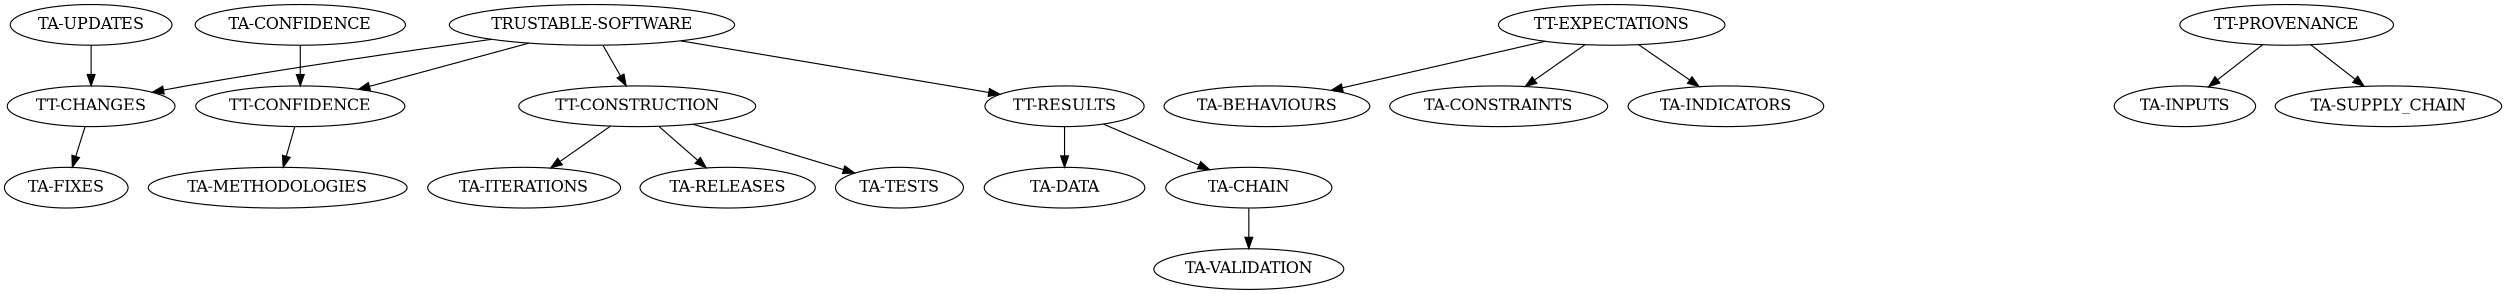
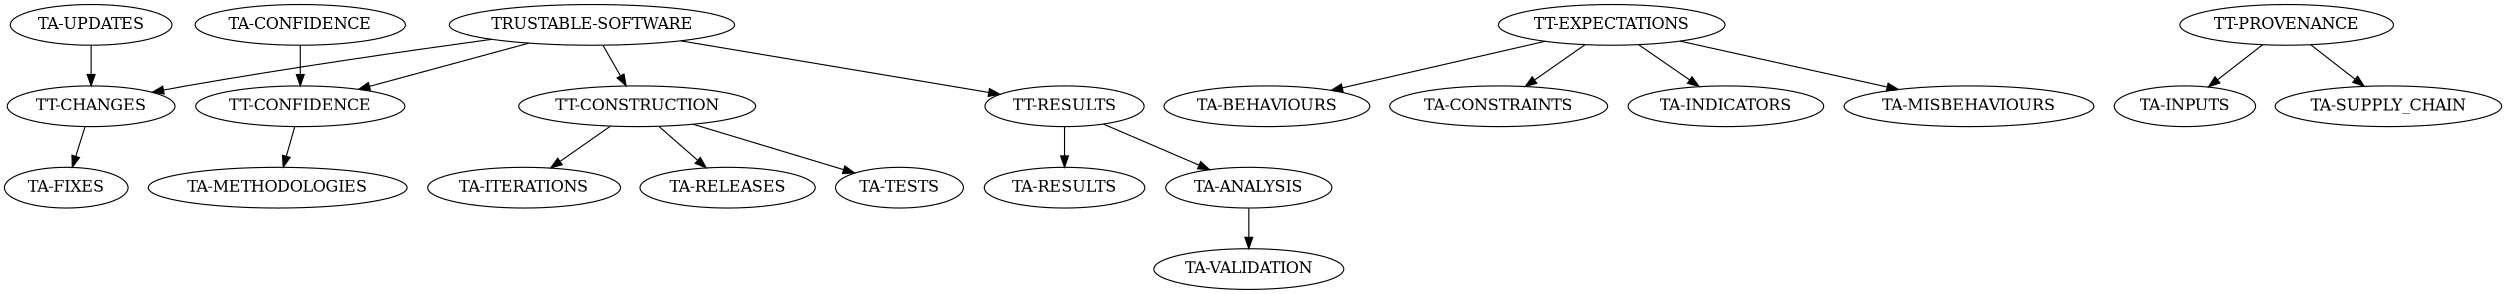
node "TA-MISBEHAVIOURS": added
node "TA-DATA": label "TA-DATA" -> "TA-RESULTS"
node "TA-CHAIN": label "TA-CHAIN" -> "TA-ANALYSIS"
